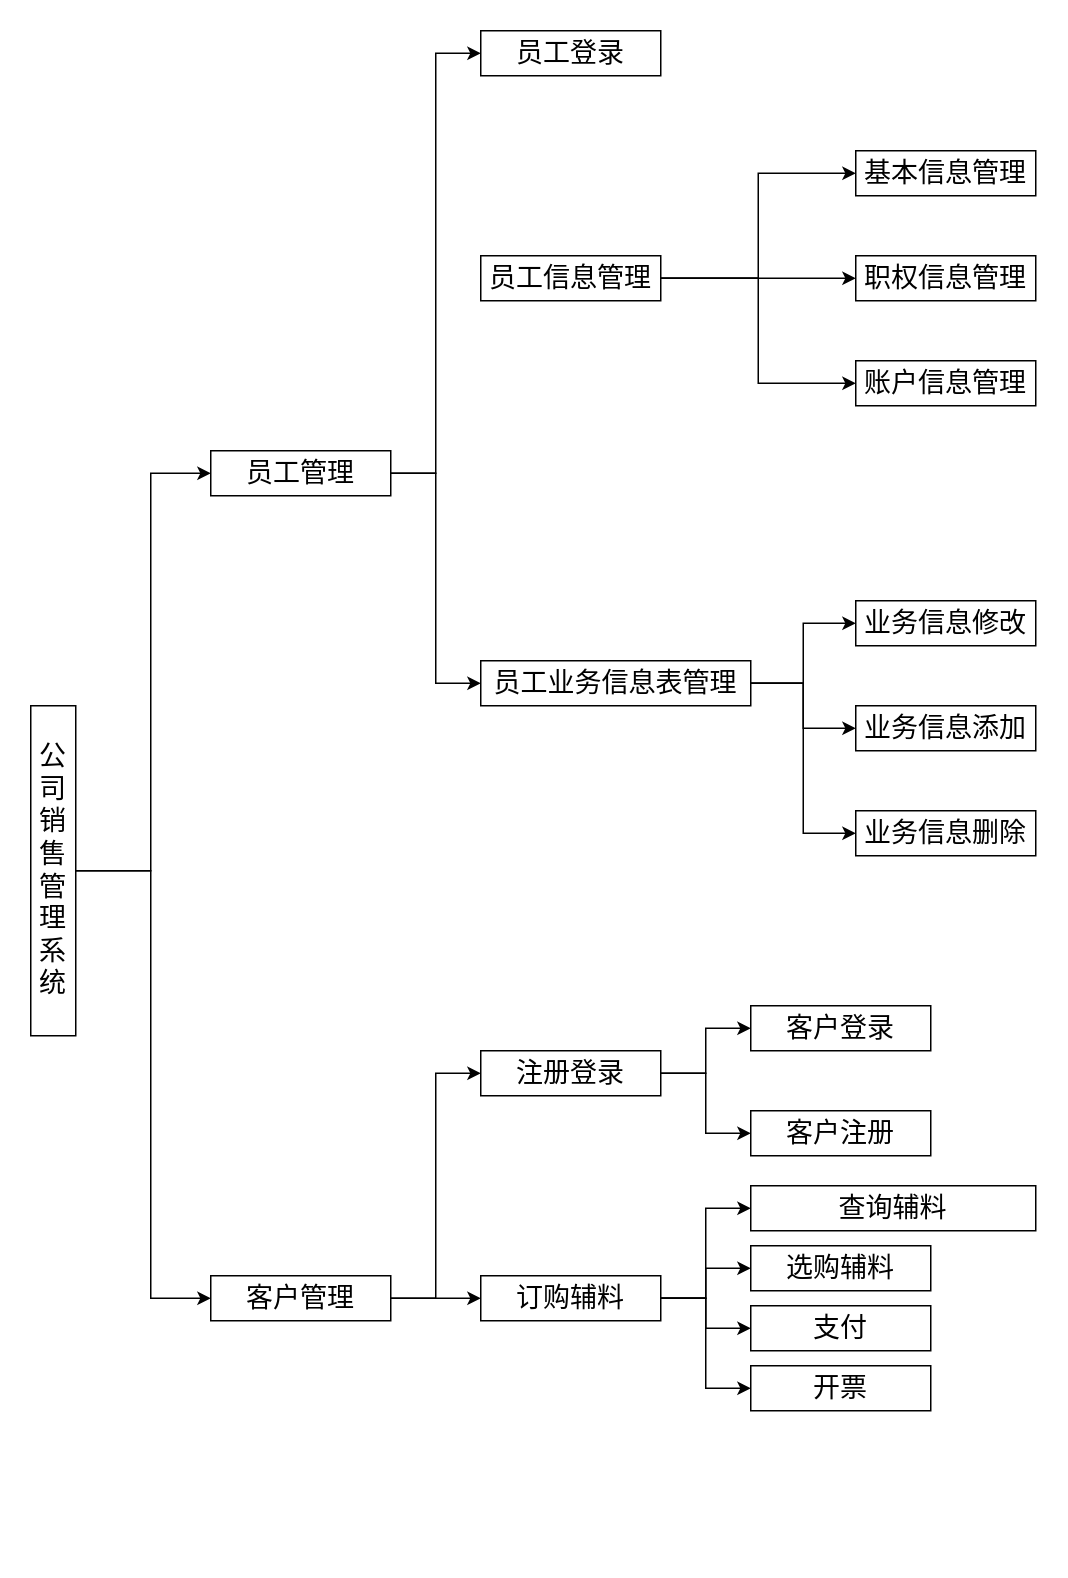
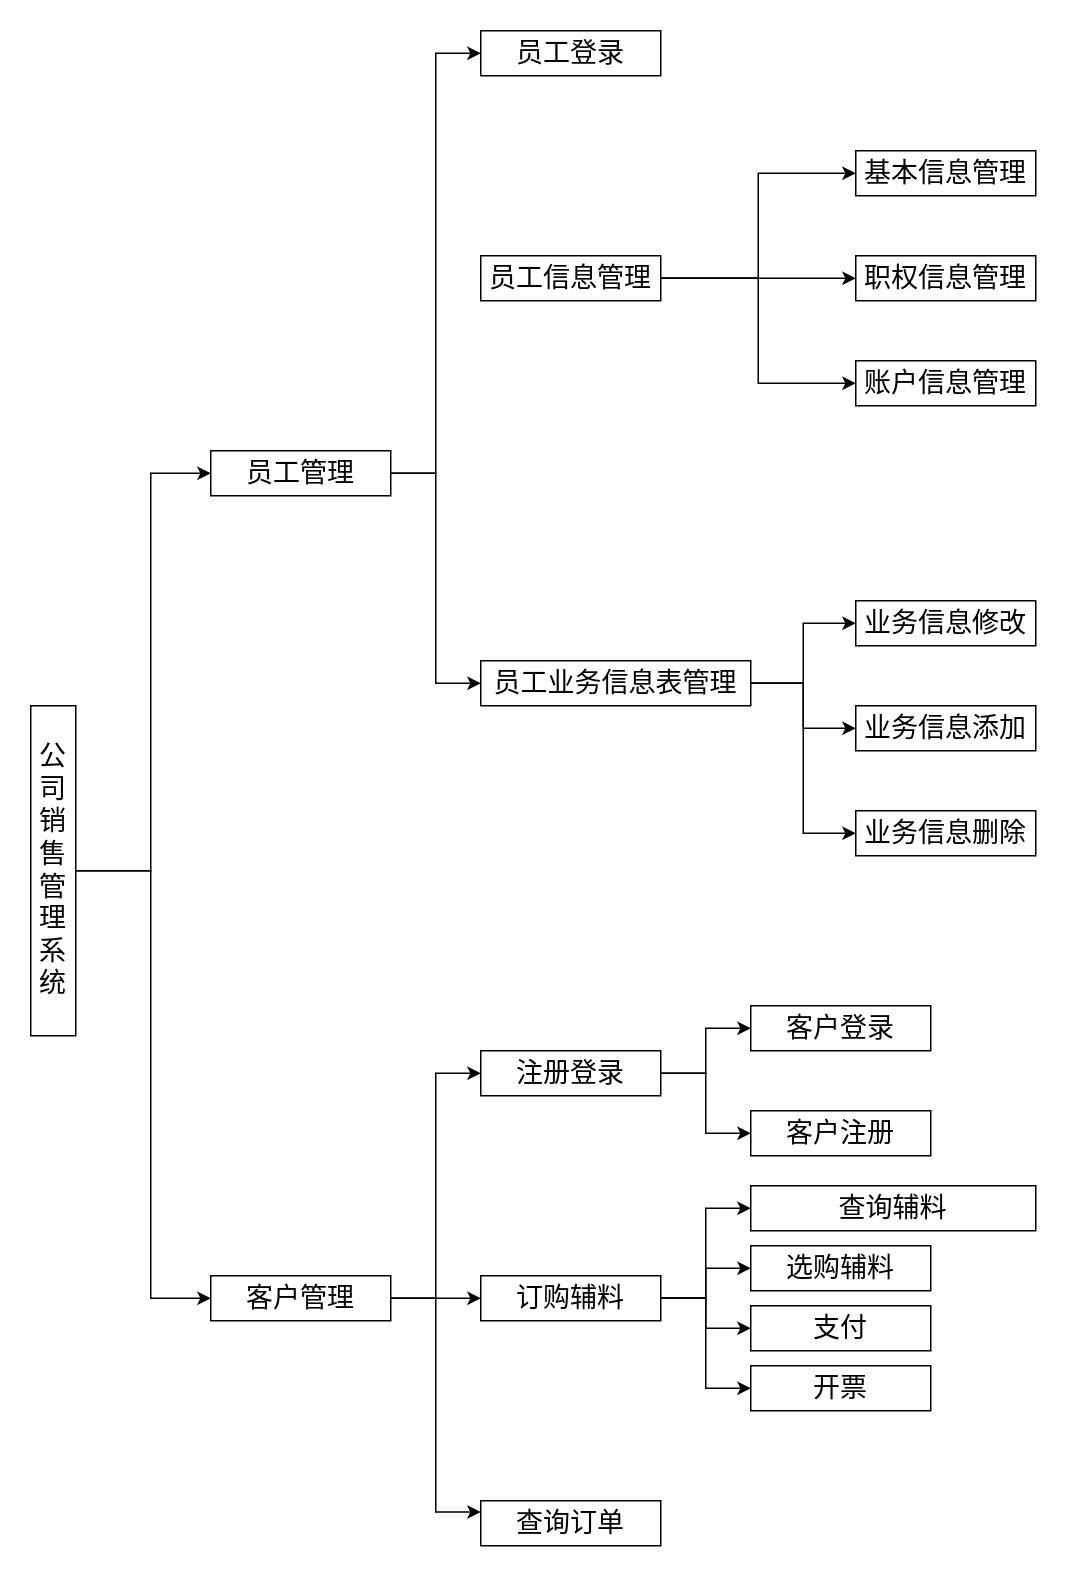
edge "客户管理" -> "查询订单": added
node "查询订单": added
